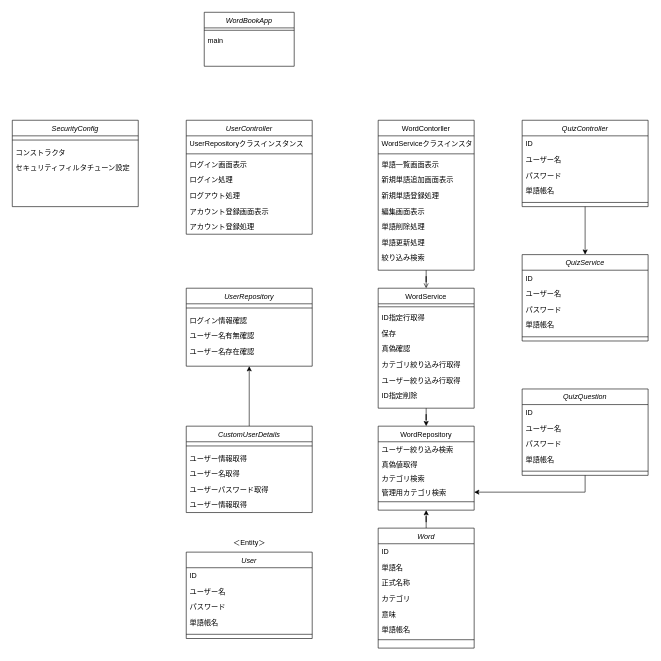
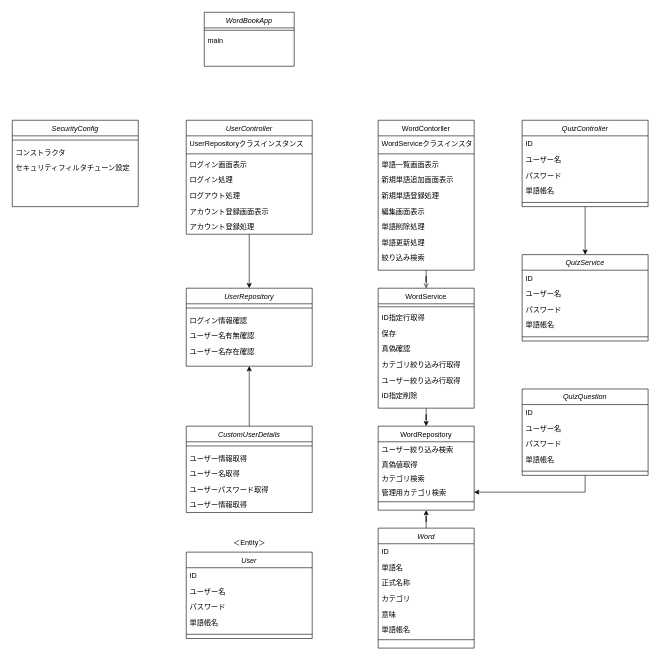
edge "UserController" -> "UserRepository": added
